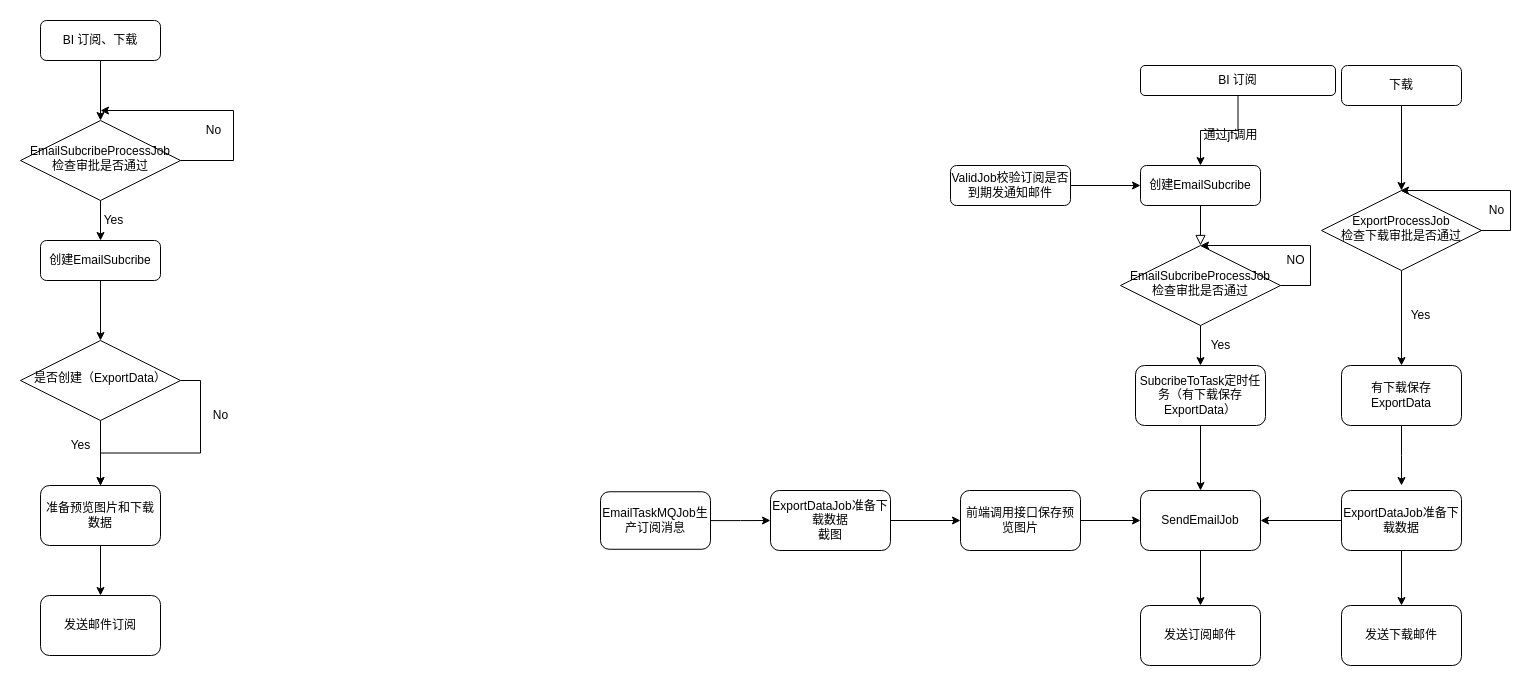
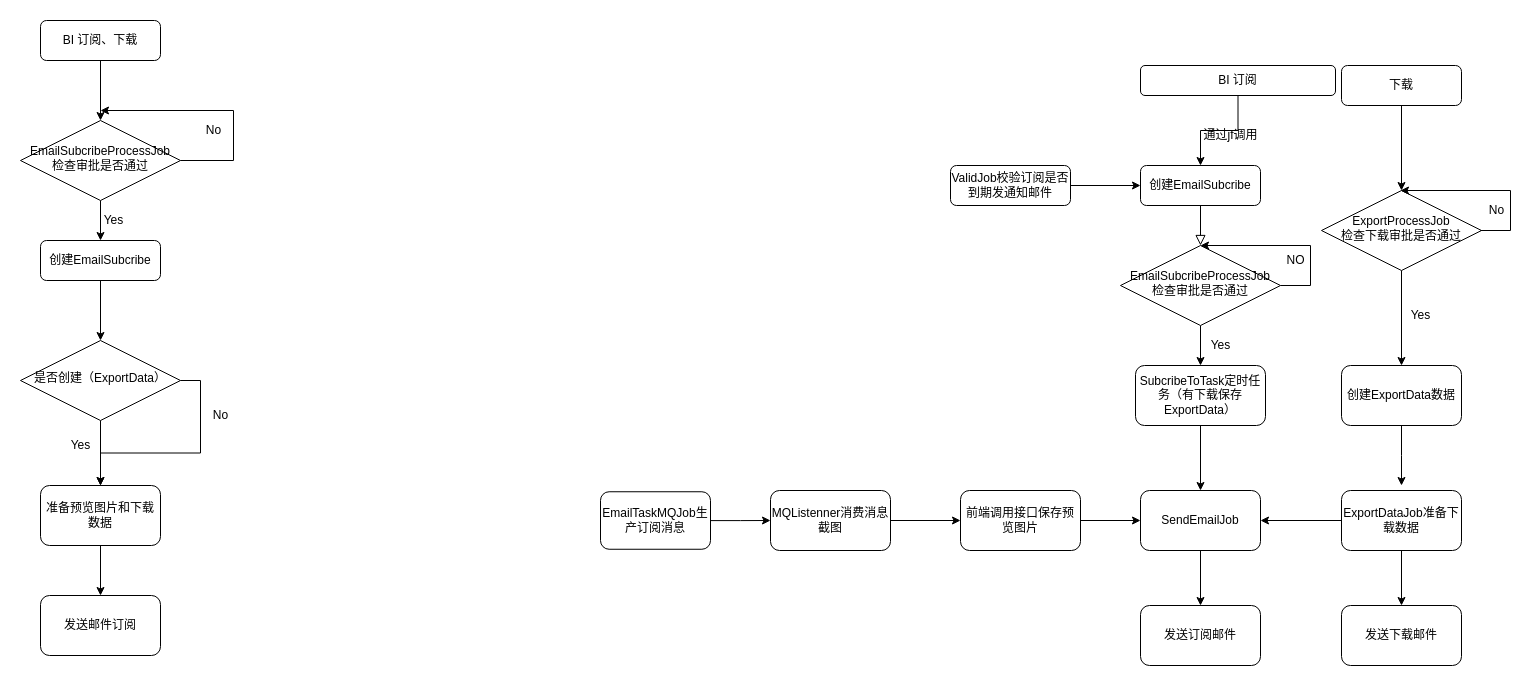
node "有下载保存ExportData": label "有下载保存ExportData" -> "创建ExportData数据"
node "ExportDataJob准备下载数据 截图": label "ExportDataJob准备下载数据 截图" -> "MQListenner消费消息 截图"
